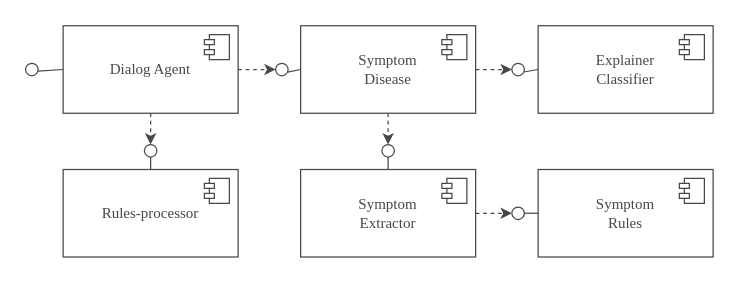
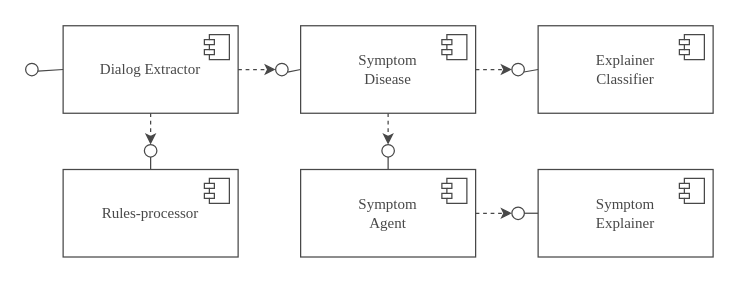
node "Dialog Agent": label "Dialog Agent" -> "Dialog Extractor"
node "Symptom Extractor": label "Symptom Extractor" -> "Symptom Agent"
node "Symptom Rules": label "Symptom Rules" -> "Symptom Explainer"
